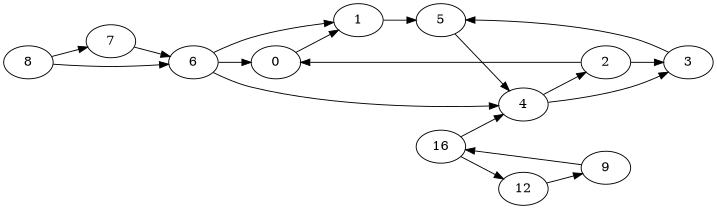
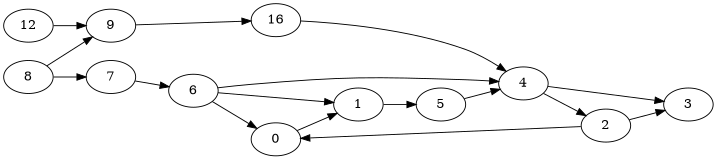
edge "3" -> "5": removed
edge "8" -> "6": now "8" -> "9"
edge "16" -> "12": removed
